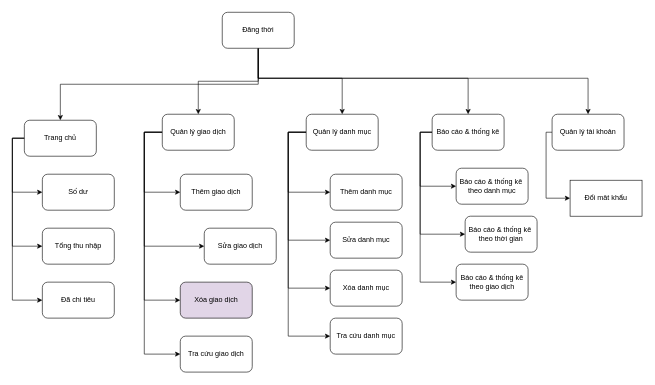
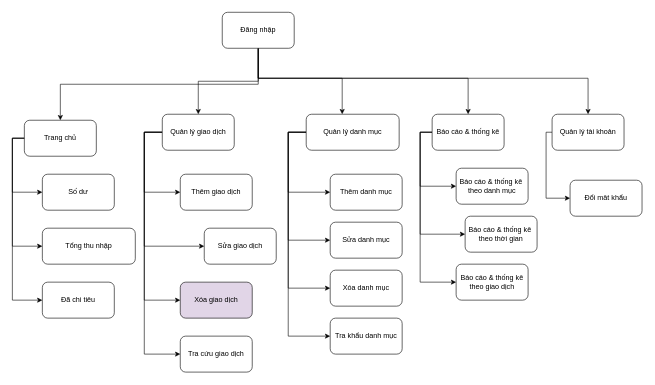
node "Đăng thời": label "Đăng thời" -> "Đăng nhập"
node "Quản lý danh mục": size 72x36 -> 93x36
node "Đổi mât khẩu": shape rectangle -> rounded rectangle
node "Tổng thu nhập": size 72x36 -> 93x36
node "Tra cứu danh mục": label "Tra cứu danh mục" -> "Tra khẩu danh mục"
